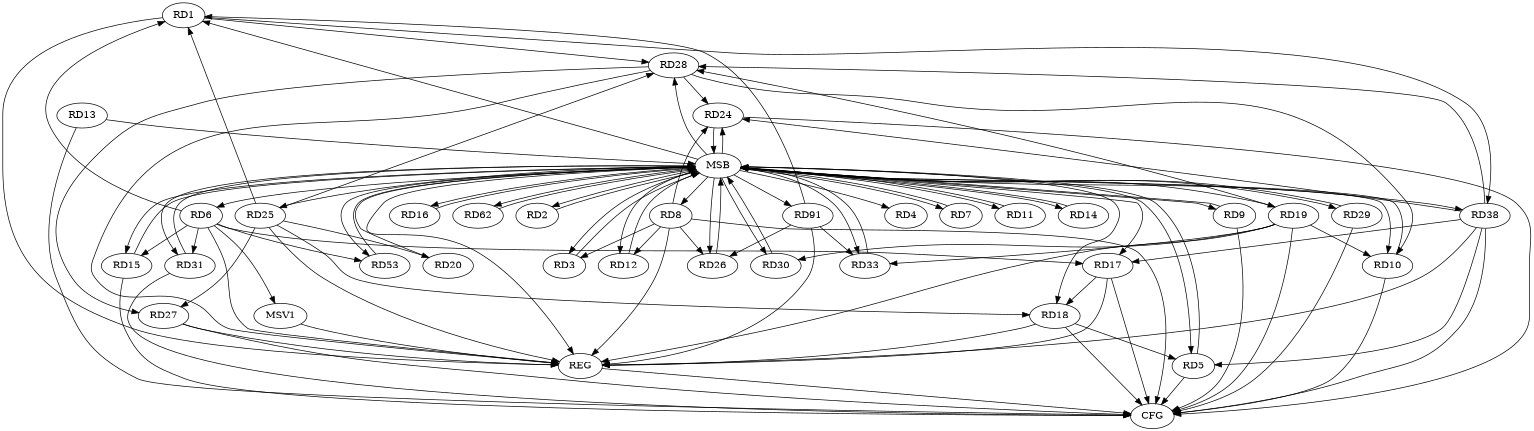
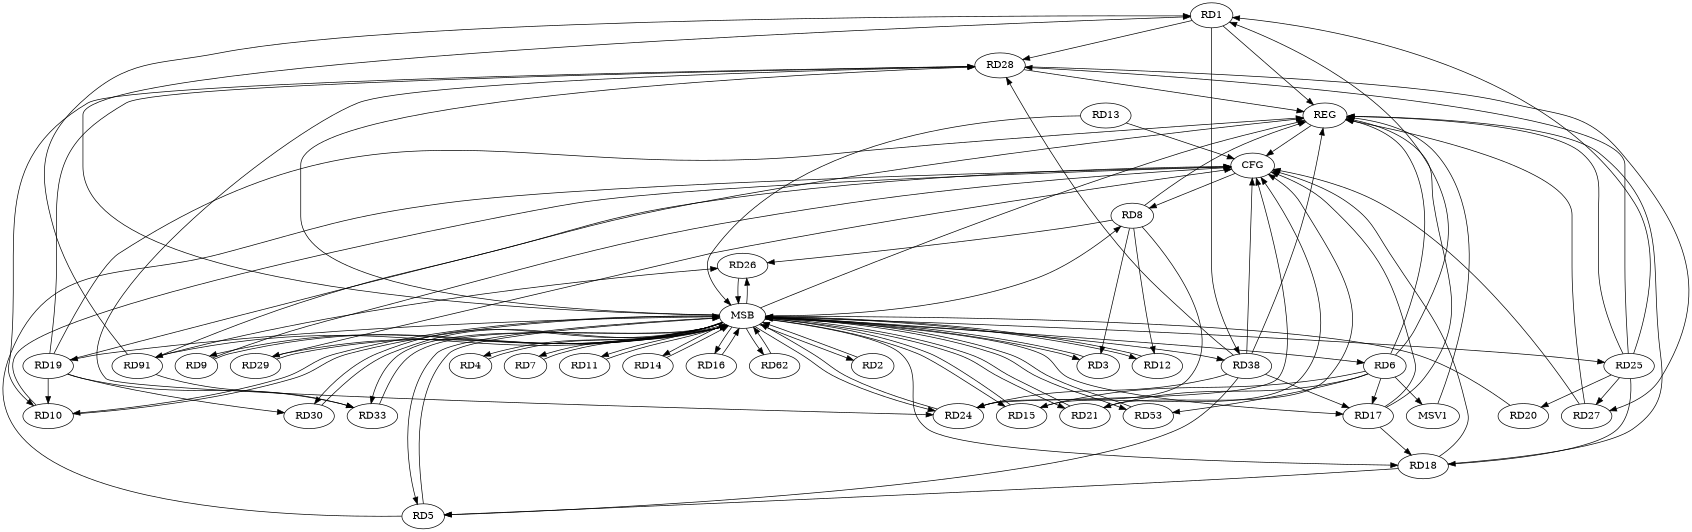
edge "RD8" -> "CFG": reversed
node "RD31": label "RD31" -> "RD21"
edge "RD4" -> "MSB": added
